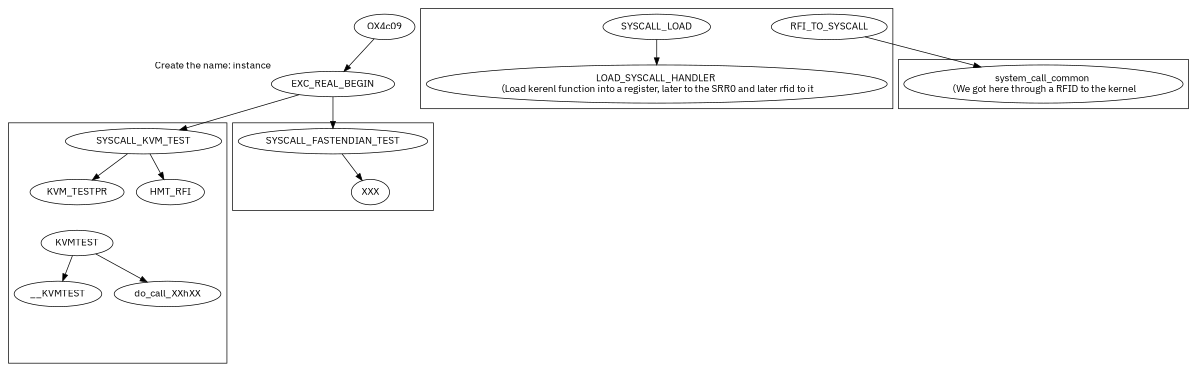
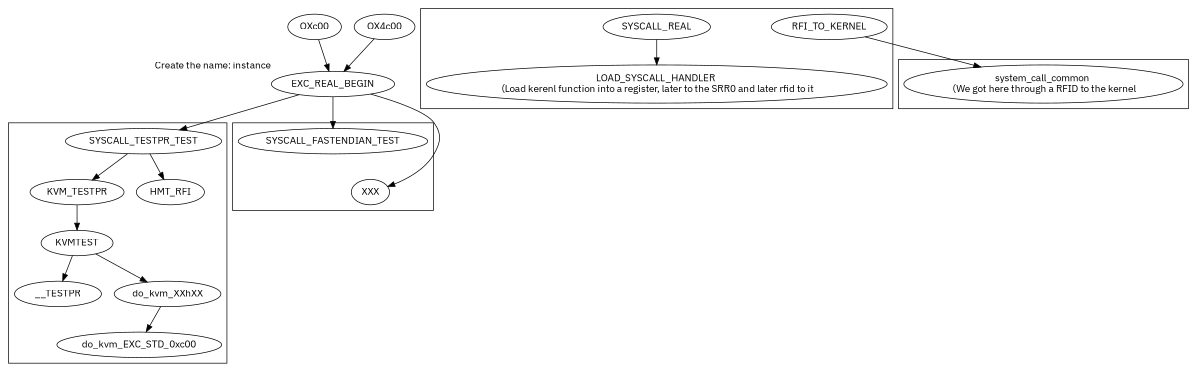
node "OXc00": added
node "OX4c09": label "OX4c09" -> "OX4c00"
node "SYSCALL_LOAD": label "SYSCALL_LOAD" -> "SYSCALL_REAL"
node "RFI_TO_SYSCALL": label "RFI_TO_SYSCALL" -> "RFI_TO_KERNEL"
node "SYSCALL_KVM_TEST": label "SYSCALL_KVM_TEST" -> "SYSCALL_TESTPR_TEST"
edge "SYSCALL_FASTENDIAN_TEST" -> "XXX": now "EXC_REAL_BEGIN Create the name: instance" -> "XXX"
edge "KVM_TESTPR" -> "KVMTEST": added
node "__KVMTEST": label "__KVMTEST" -> "__TESTPR"
node "do_call_XXhXX": label "do_call_XXhXX" -> "do_kvm_XXhXX"
node "do_kvm_EXC_STD_0xc00": added
